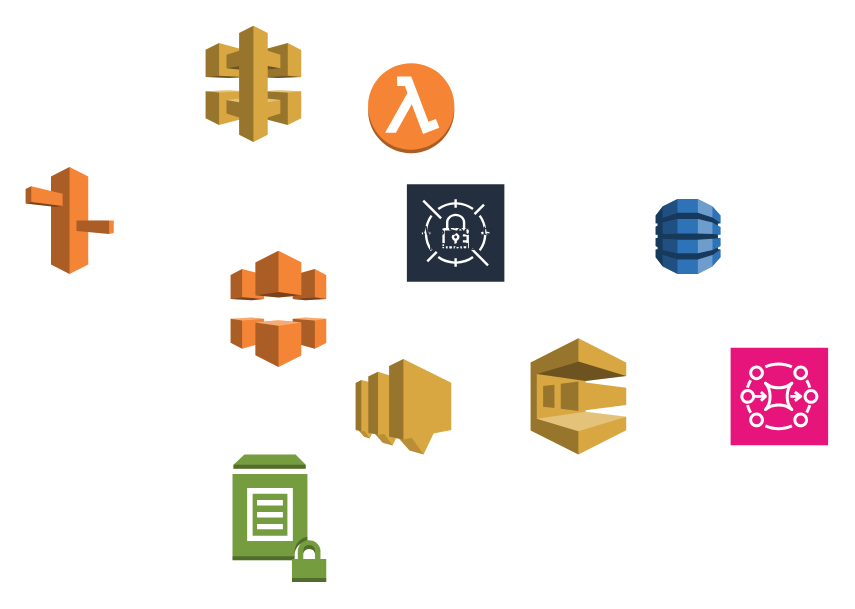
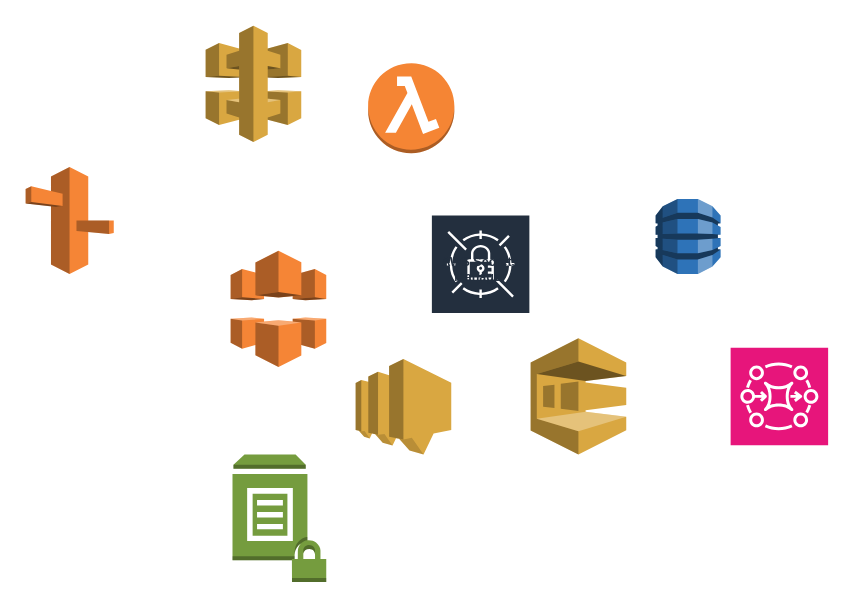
node "AWS Secrets Manager": moved (456, 220) -> (481, 252)
